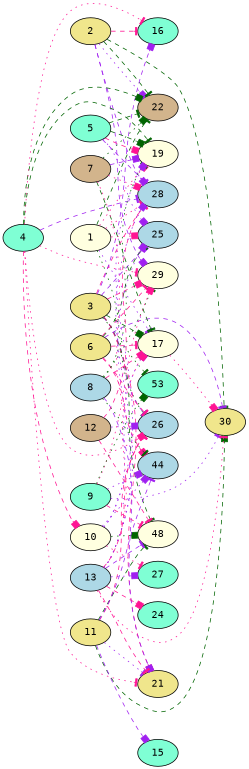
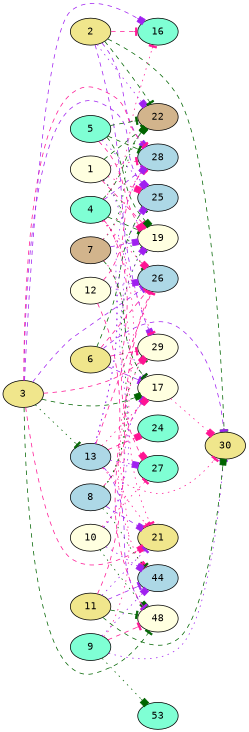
edge "5" -> "28": color purple -> darkgreen
edge "1" -> "19": style dotted -> dashed
edge "3" -> "53": now "3" -> "13"
edge "6" -> "17": color deeppink -> purple
edge "6" -> "44": removed
node "12": fillcolor tan -> lightyellow
edge "4" -> "10": now "4" -> "27"
edge "13" -> "21": style dashed -> dotted
node "15": removed
